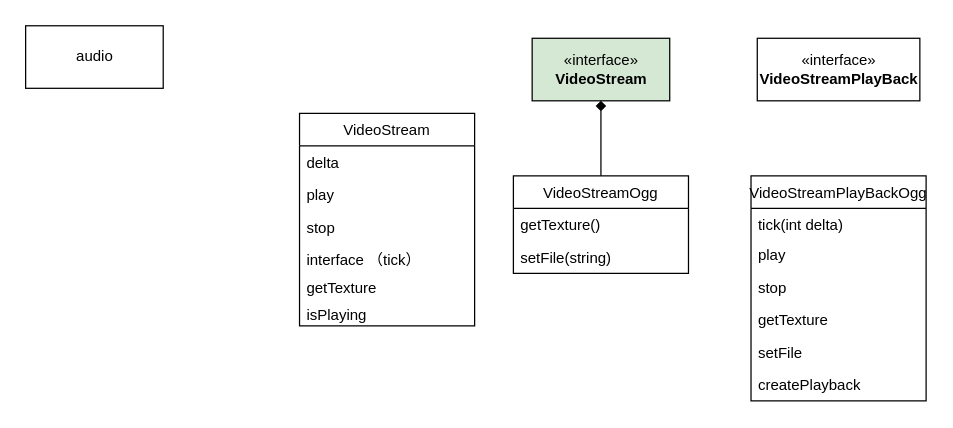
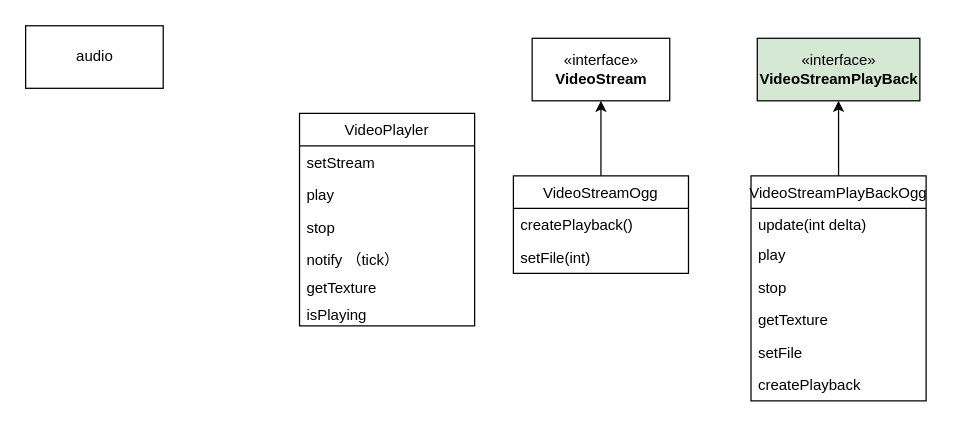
node "«interface» VideoStream": fillcolor #d5e8d4 -> #ffffff
node "«interface» VideoStreamPlayBack": fillcolor #ffffff -> #d5e8d4
edge "VideoStreamOgg" -> "«interface» VideoStream": arrowhead diamond -> classic
node "VideoStream": label "VideoStream" -> "VideoPlayler"
edge "VideoStreamPlayBackOgg" -> "«interface» VideoStreamPlayBack": added
node "delta": label "delta" -> "setStream"
node "getTexture()": label "getTexture()" -> "createPlayback()"
node "tick(int delta)": label "tick(int delta)" -> "update(int delta)"
node "setFile(string)": label "setFile(string)" -> "setFile(int)"
node "interface （tick）": label "interface （tick）" -> "notify （tick）"
